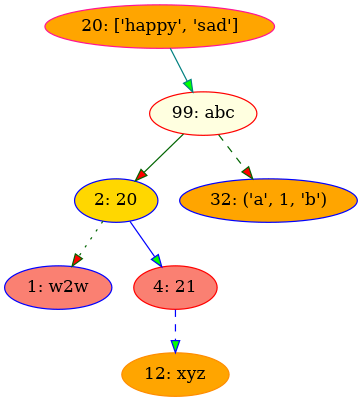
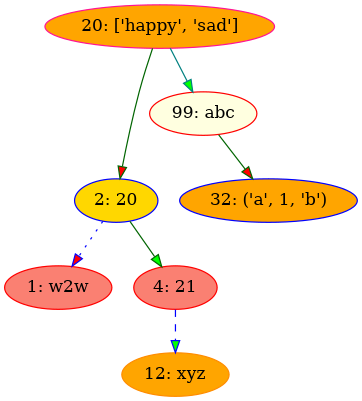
edge "99: abc" -> "32: ('a', 1, 'b')": style dashed -> solid
edge "99: abc" -> "2: 20": now "20: ['happy', 'sad']" -> "2: 20"
edge "2: 20" -> "1: w2w": color darkgreen -> blue
edge "2: 20" -> "4: 21": color blue -> darkgreen
node "1: w2w": color blue -> red
